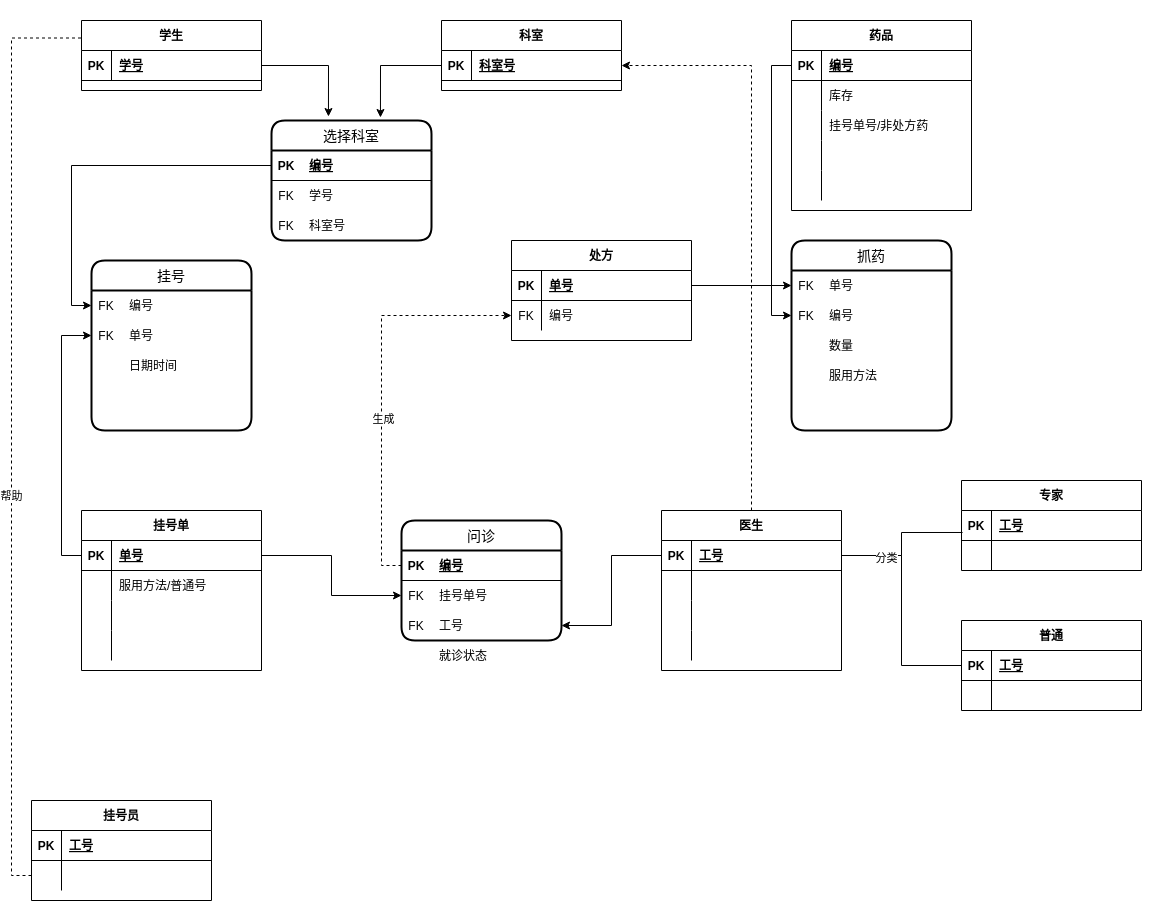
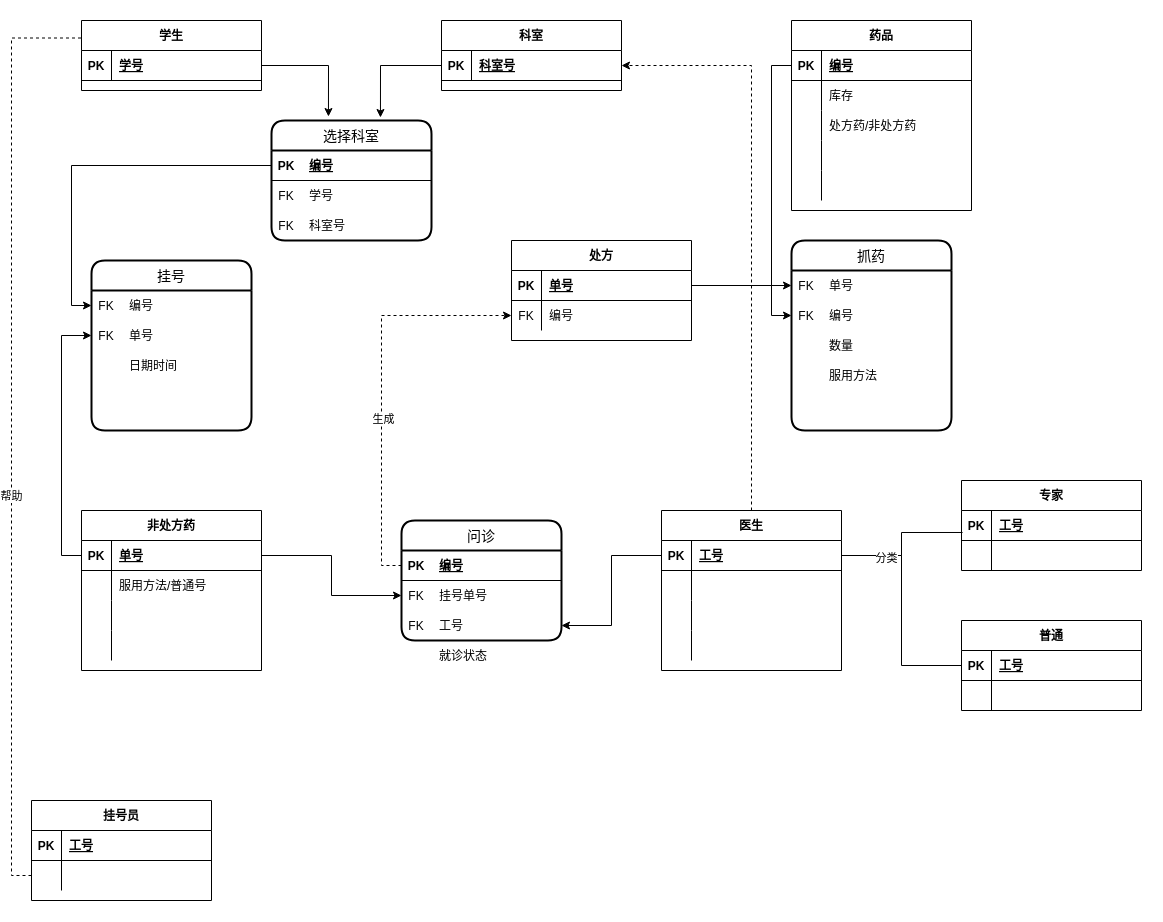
node "挂号单号/非处方药": label "挂号单号/非处方药" -> "处方药/非处方药"
node "挂号单": label "挂号单" -> "非处方药"
